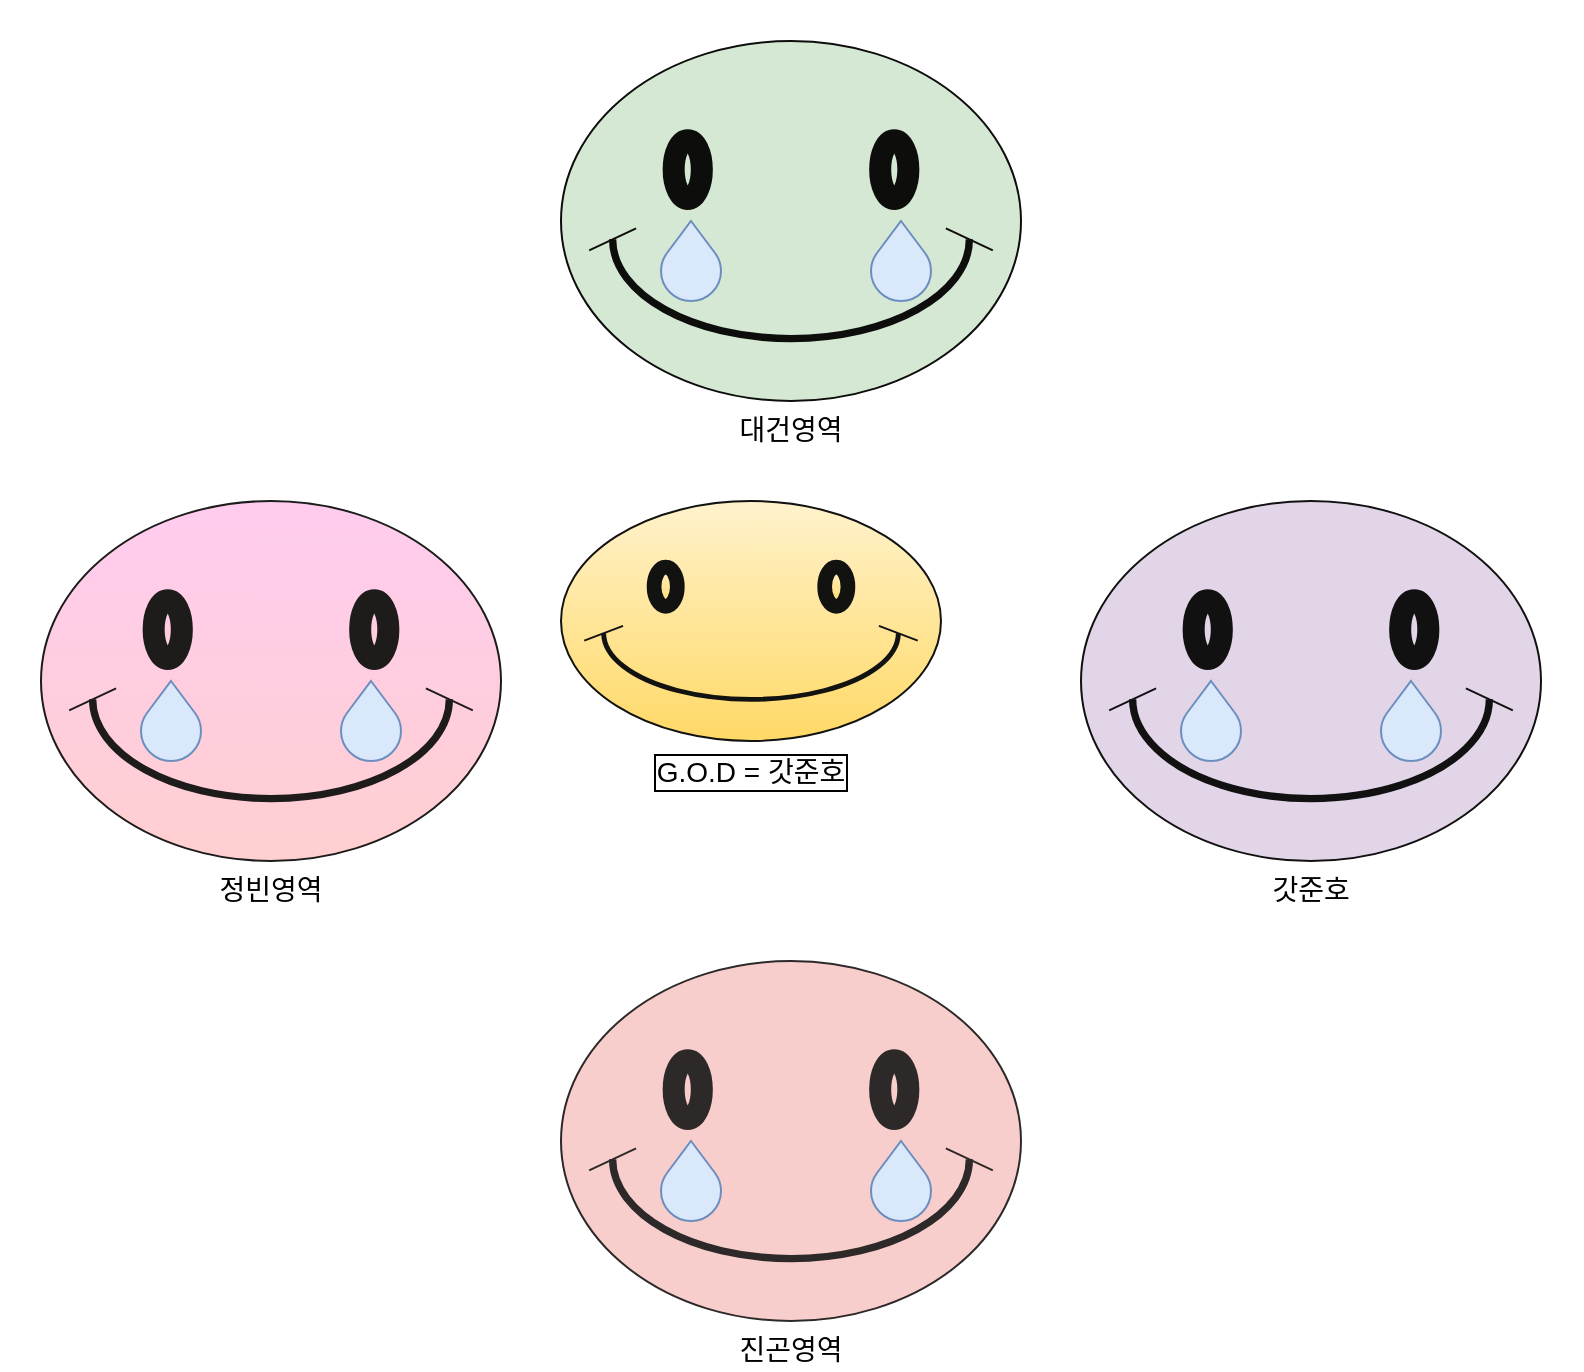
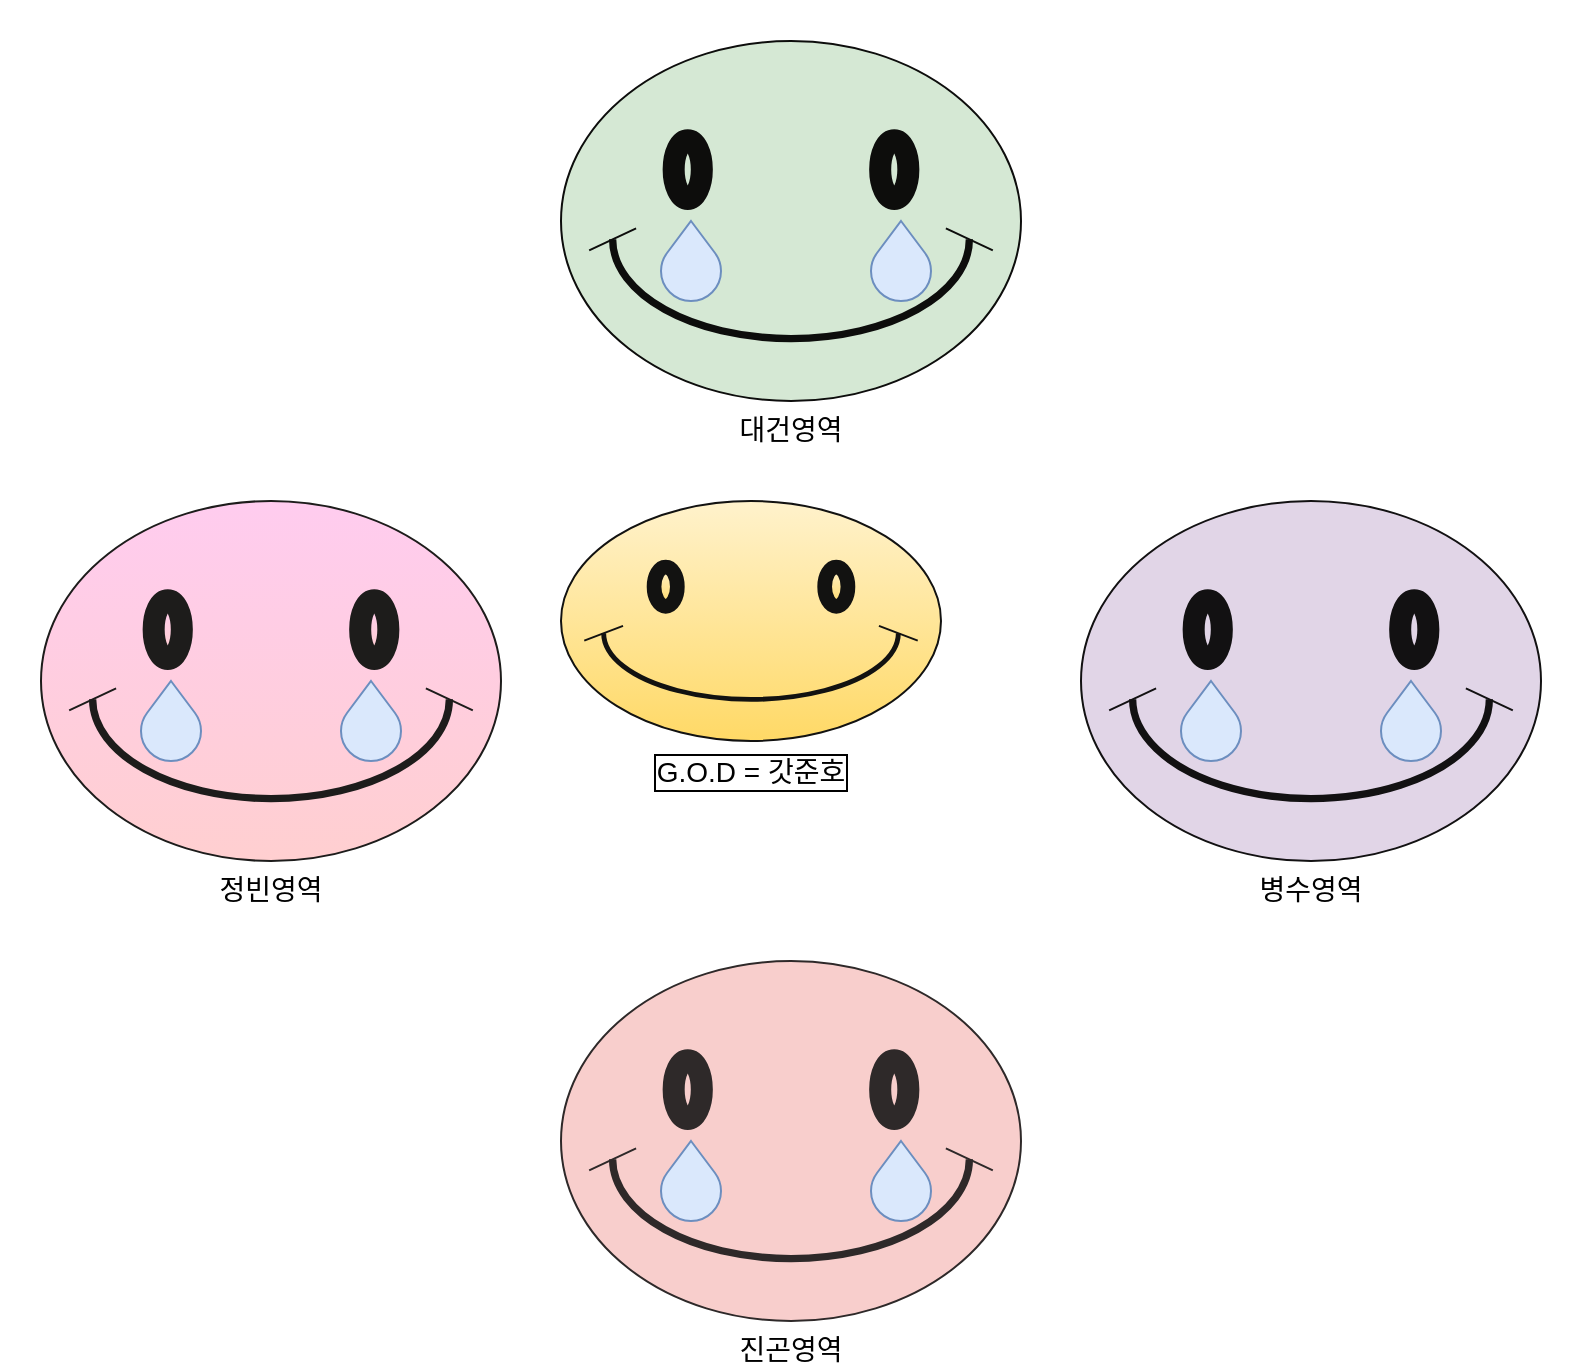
node "갓준호": label "갓준호" -> "병수영역"
